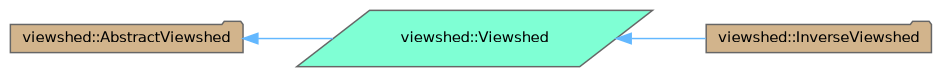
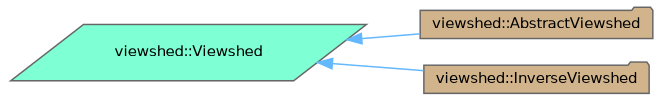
edge "viewshed::Viewshed" -> "viewshed::AbstractViewshed": reversed
